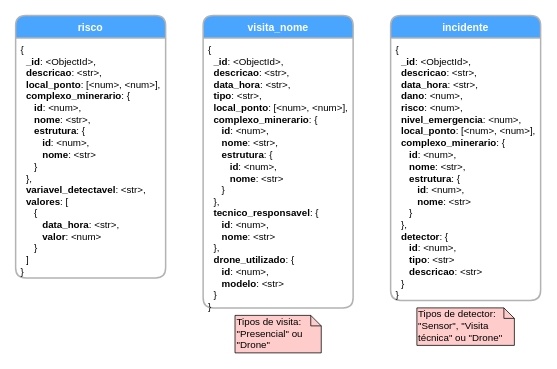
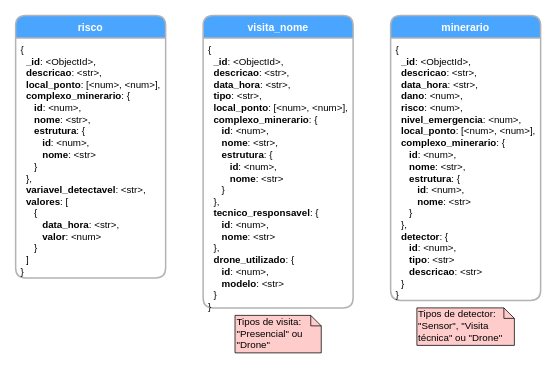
node "incidente": label "incidente" -> "minerario"
